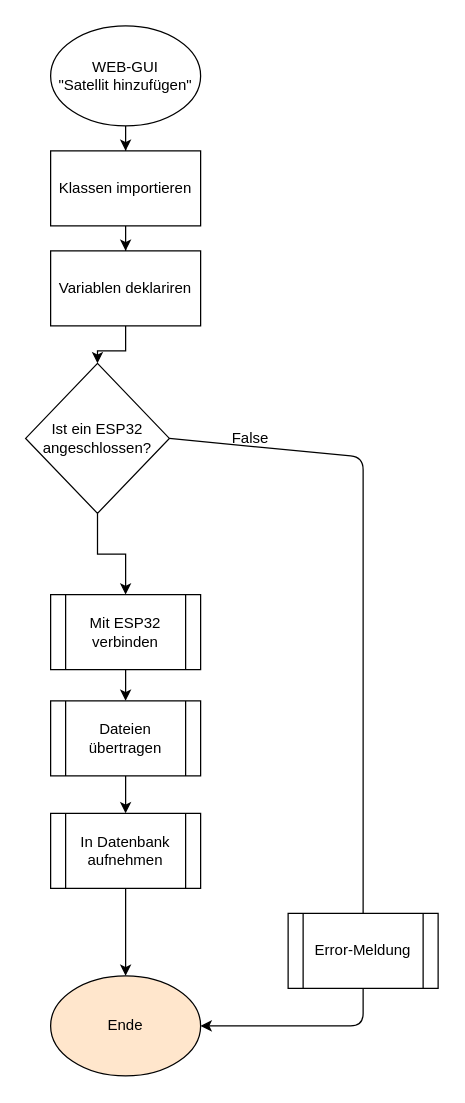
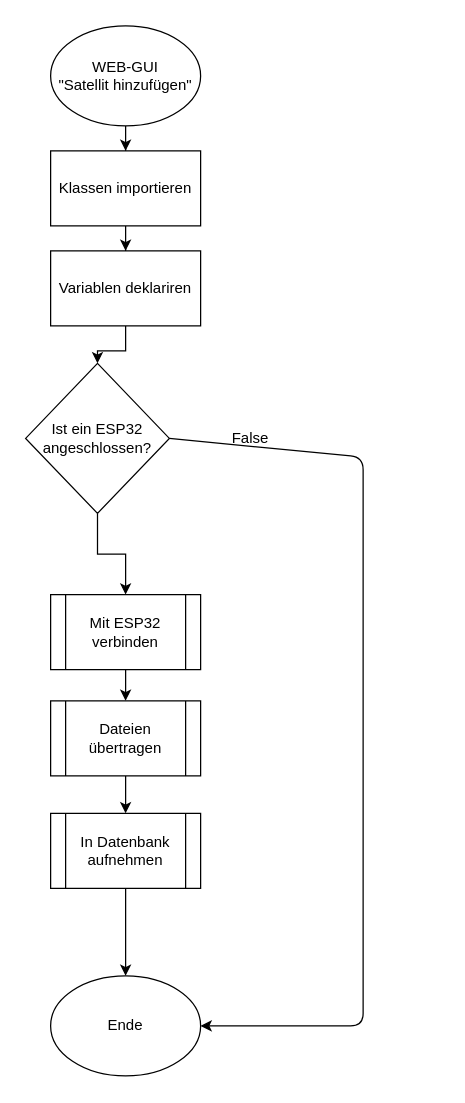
node "Error-Meldung": removed
node "Ende": fillcolor #ffe6cc -> #ffffff
